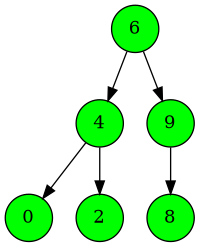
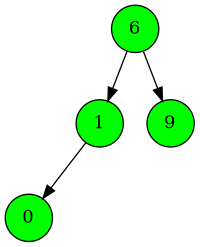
node "4": label "4" -> "1"
node "2": removed
node "8": removed
